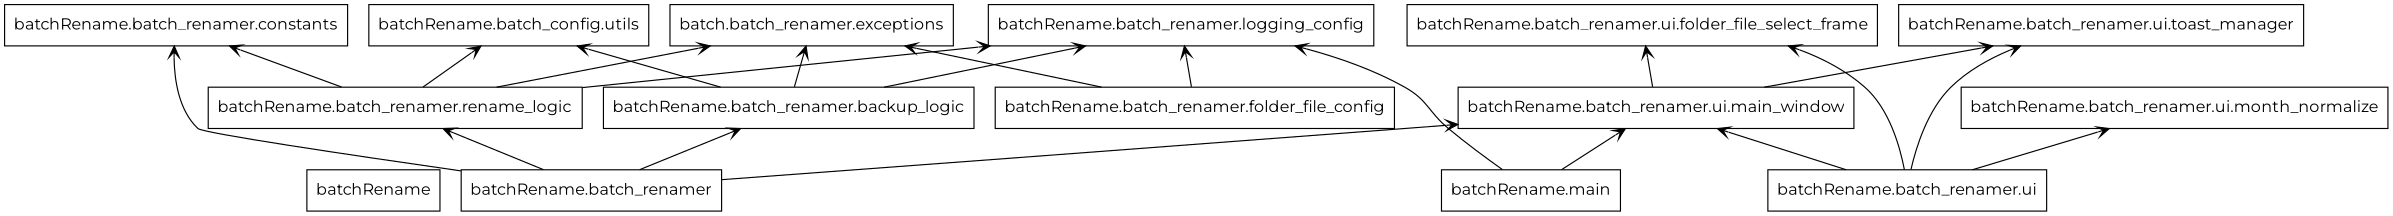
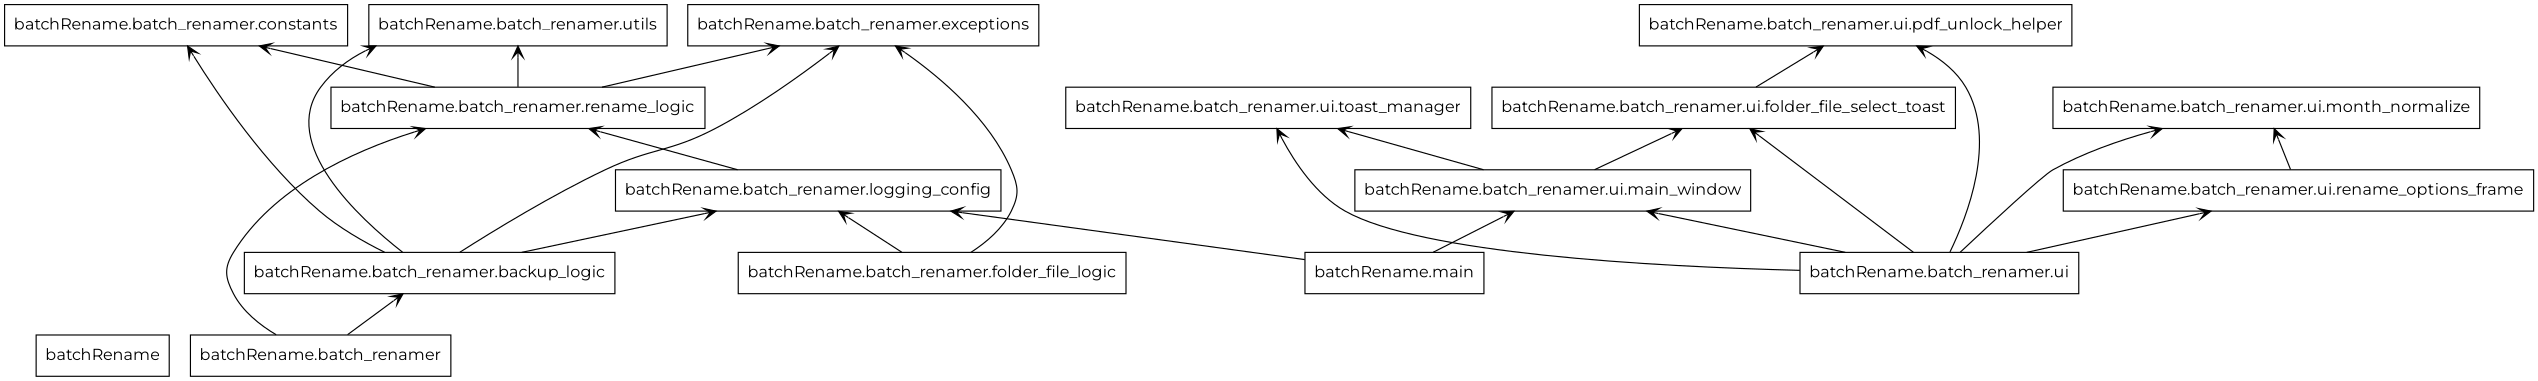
node "batchRename.batch_config.utils": label "batchRename.batch_config.utils" -> "batchRename.batch_renamer.utils"
node "batch.batch_renamer.exceptions": label "batch.batch_renamer.exceptions" -> "batchRename.batch_renamer.exceptions"
node "batchRename.batch_renamer.ui.folder_file_select_frame": label "batchRename.batch_renamer.ui.folder_file_select_frame" -> "batchRename.batch_renamer.ui.folder_file_select_toast"
node "batchRename.batch_renamer.ui.pdf_unlock_helper": added
edge "batchRename.batch_renamer.rename_logic" -> "batchRename.batch_renamer.logging_config": reversed
node "batchRename.batch_renamer.folder_file_config": label "batchRename.batch_renamer.folder_file_config" -> "batchRename.batch_renamer.folder_file_logic"
edge "batchRename.batch_renamer" -> "batchRename.batch_renamer.constants": now "batchRename.batch_renamer.backup_logic" -> "batchRename.batch_renamer.constants"
edge "batchRename.batch_renamer" -> "batchRename.batch_renamer.ui.main_window": removed
node "batchRename.batch_renamer.ui.rename_options_frame": added
